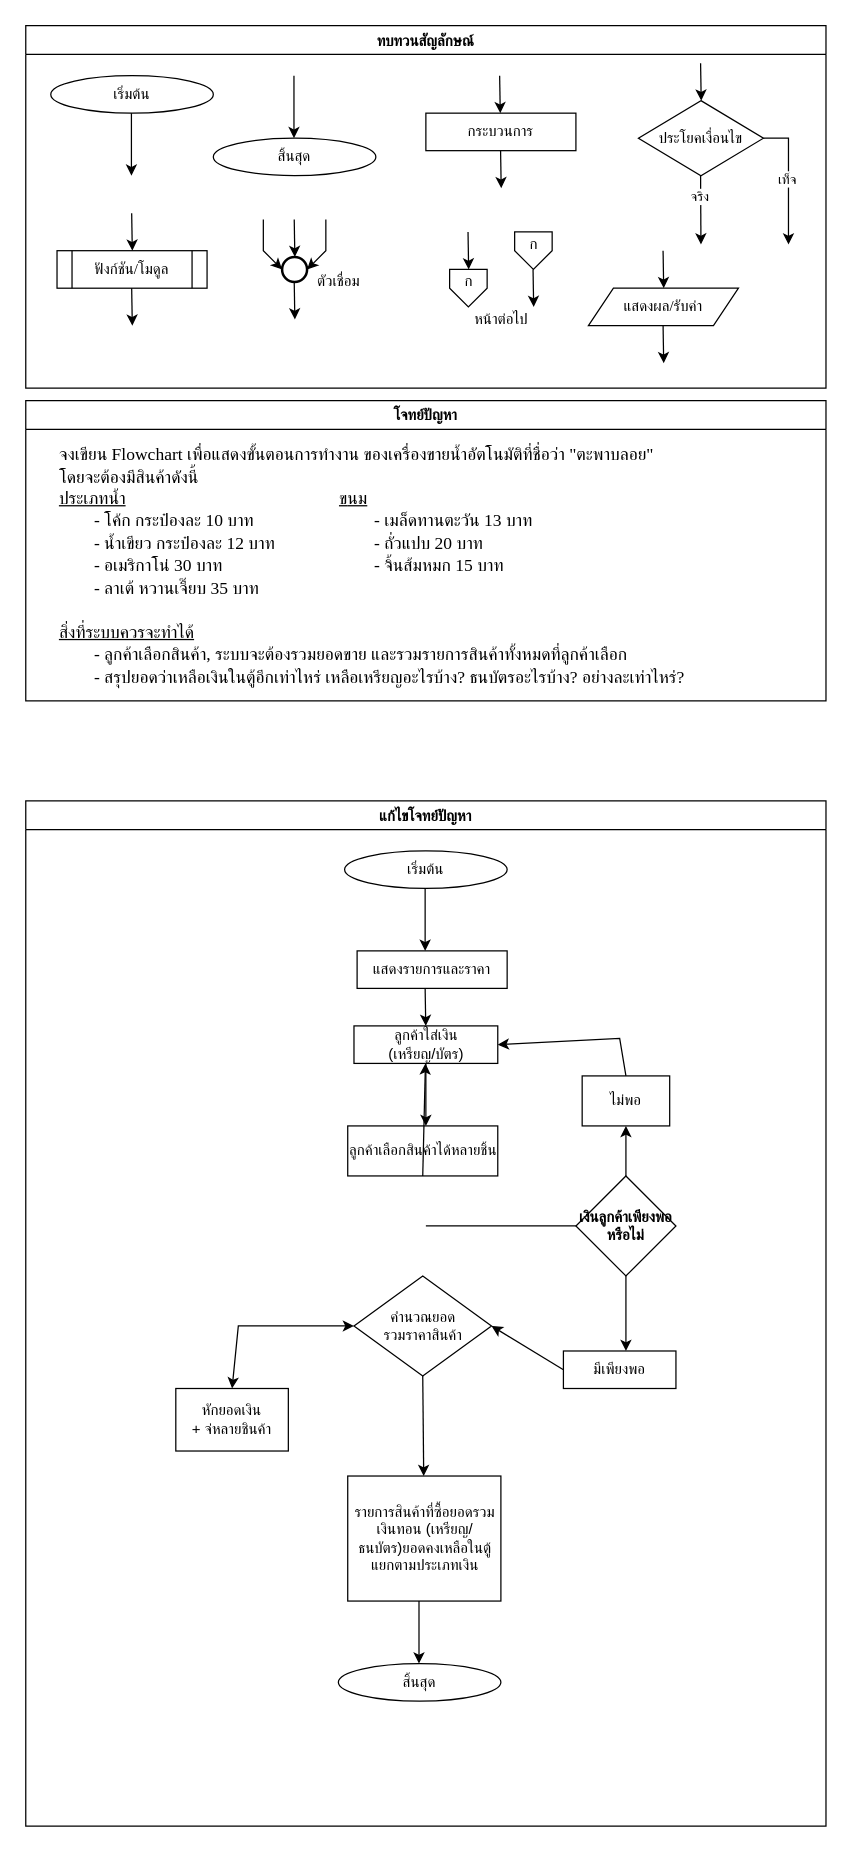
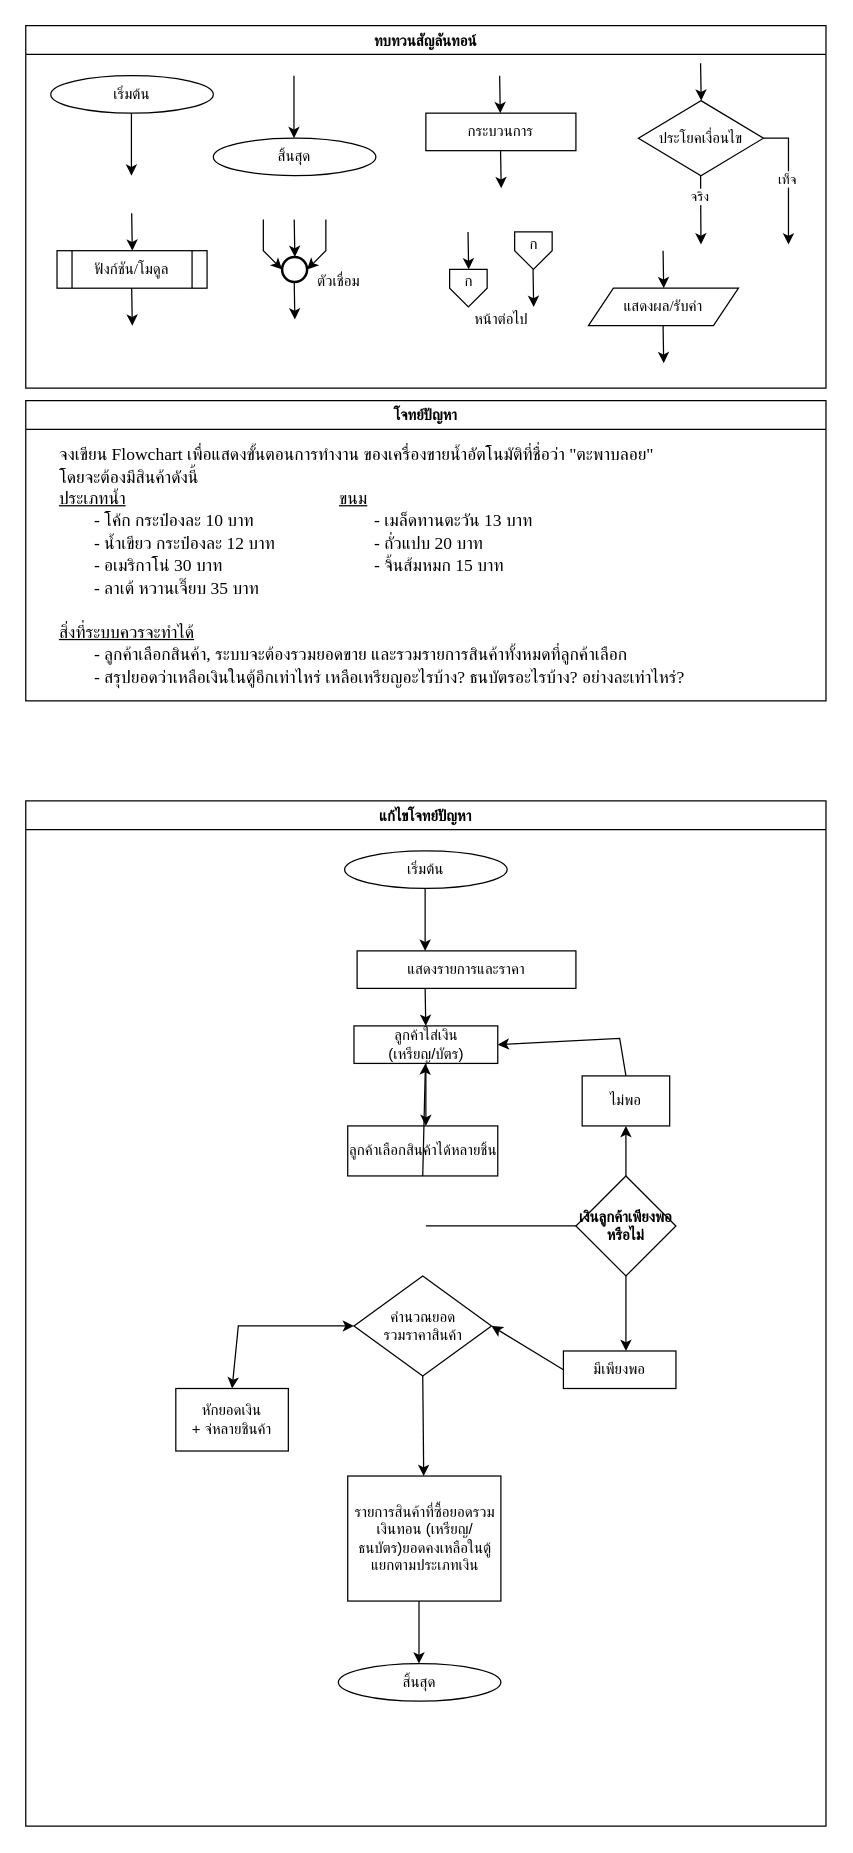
node "ทบทวนสัญลักษณ์": label "ทบทวนสัญลักษณ์" -> "ทบทวนสัญลันทอน์"
node "แสดงรายการและราคา": size 150x38 -> 219x38
